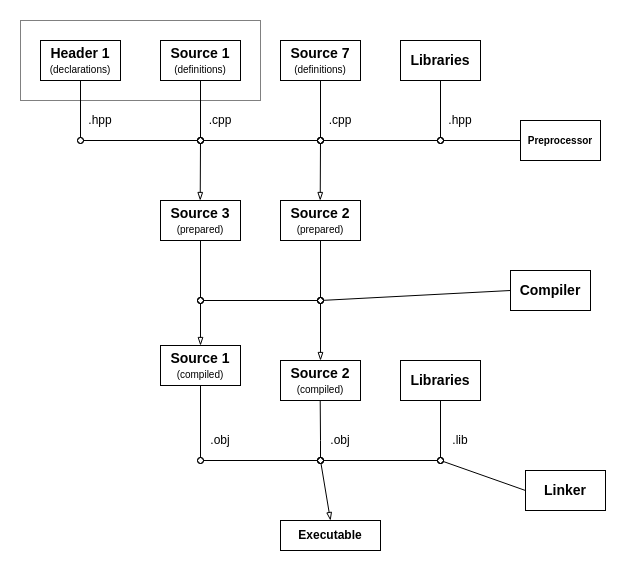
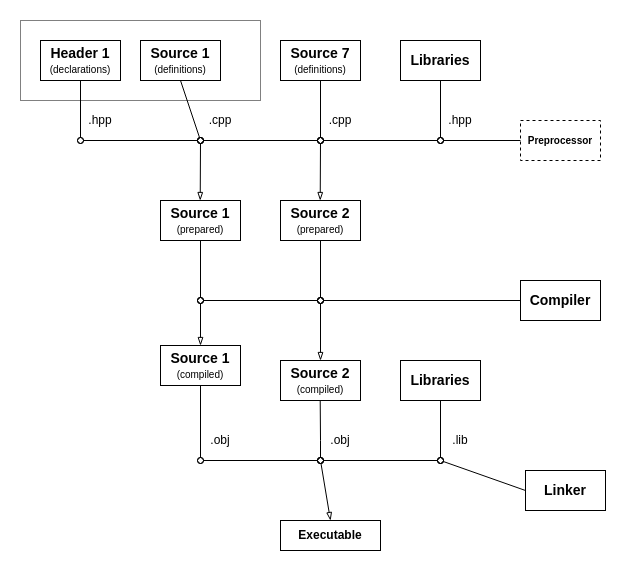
node "Source 1 (definitions)": moved (201, 61) -> (181, 61)
node "Preprocessor": style solid -> dashed
node "Source 3 (prepared)": label "Source 3 (prepared)" -> "Source 1 (prepared)"
node "Compiler": moved (551, 291) -> (561, 301)
